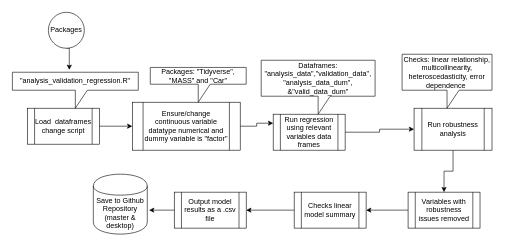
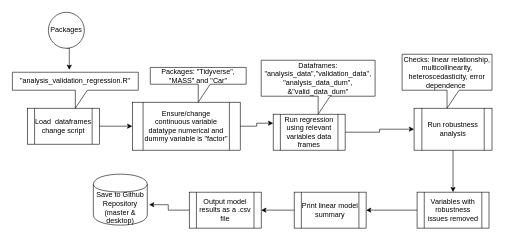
node "Save to Github Repository (master & desktop)": size 54x60 -> 54x51
node "Output model results as a .csv file": moved (210, 210) -> (225, 210)
node "Checks linear model summary": label "Checks linear model summary" -> "Print linear model summary"
node "Variables with robustness issues removed": moved (444, 210) -> (453, 210)
